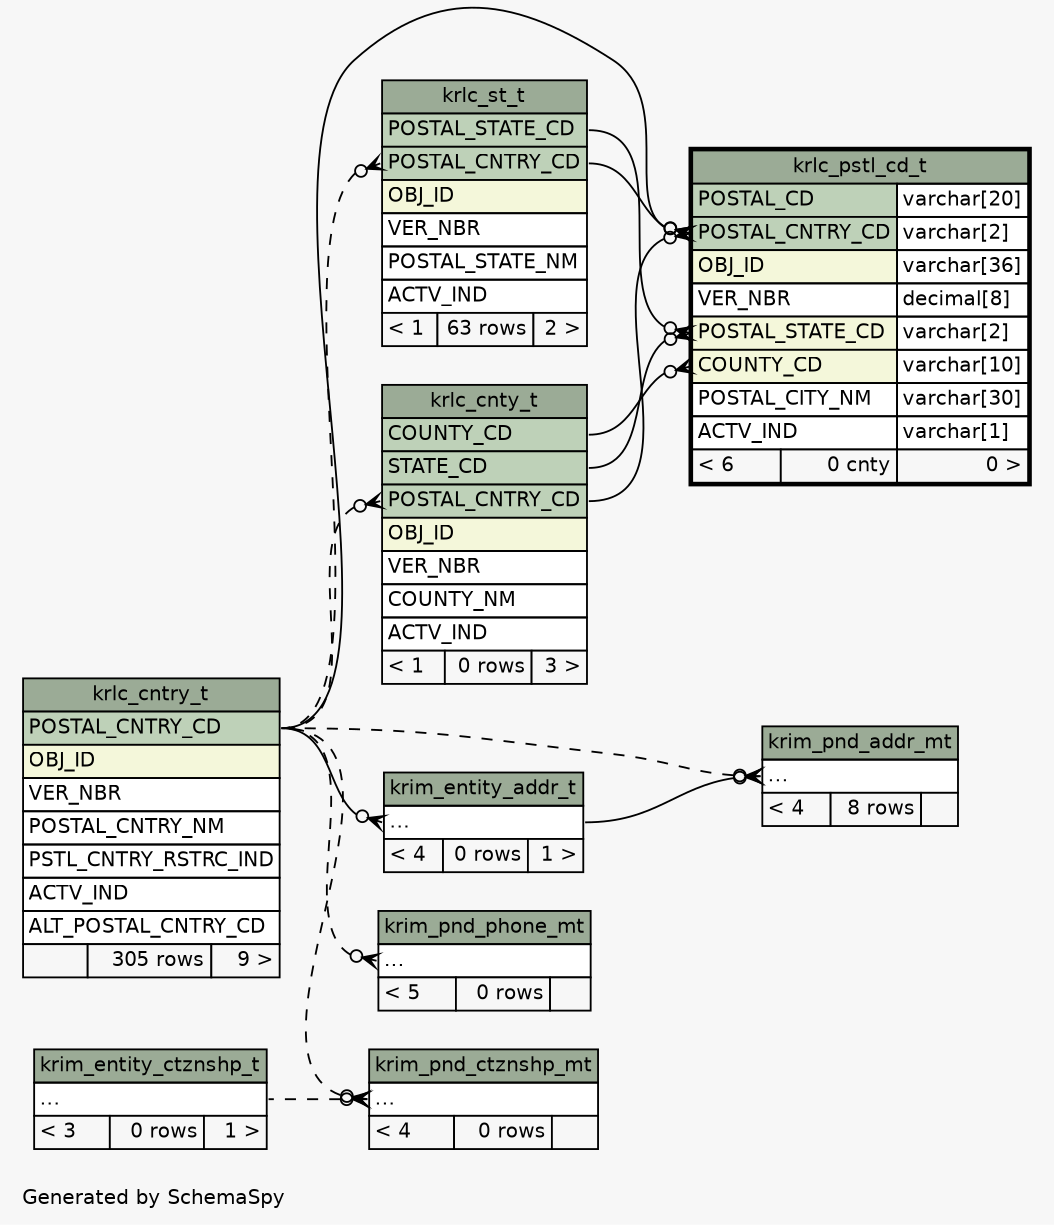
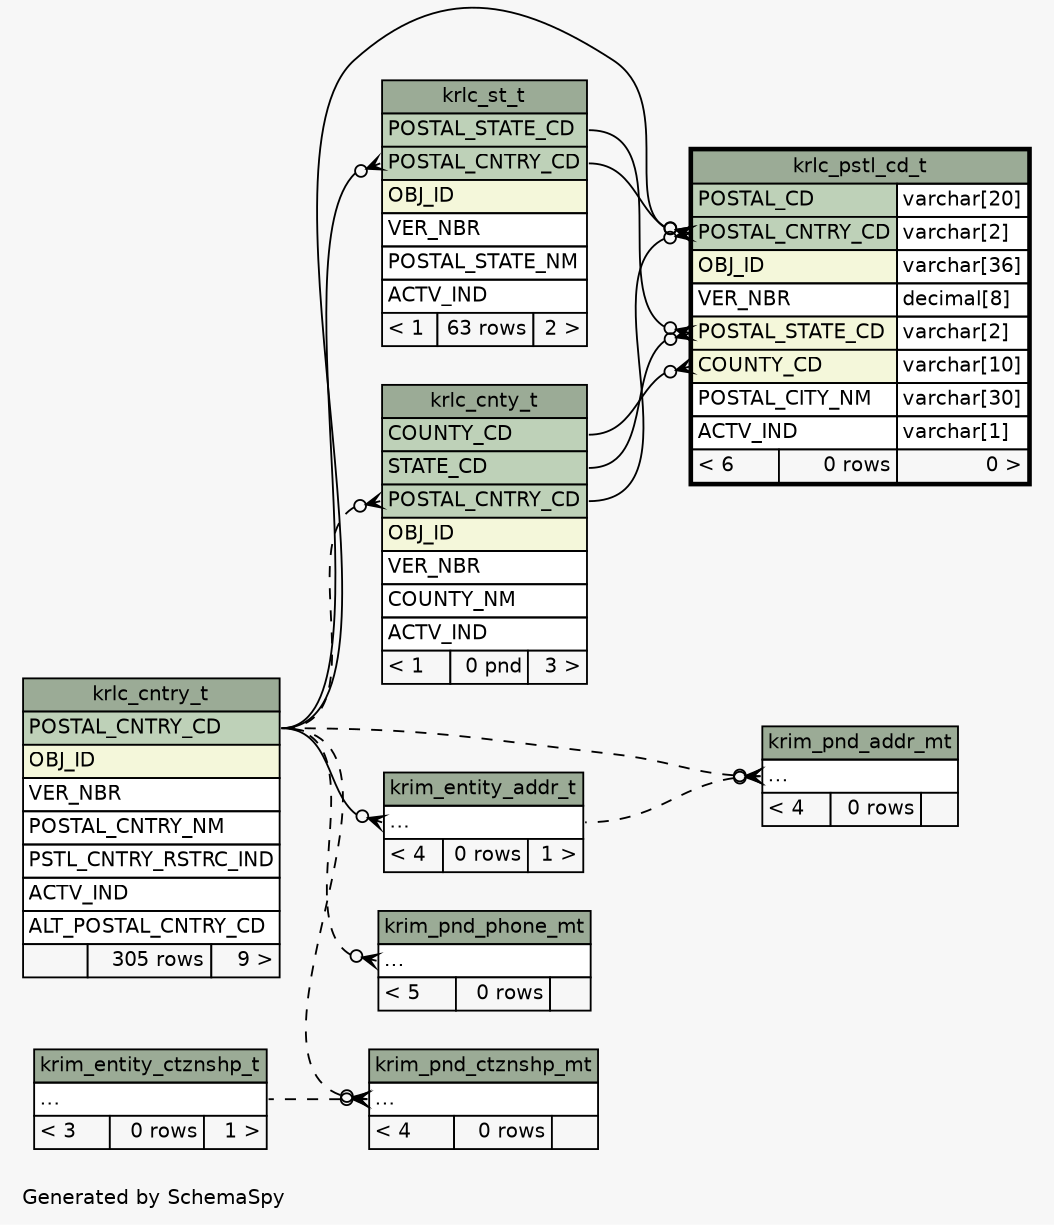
edge "krlc_cntry_t" -> "krlc_st_t": style dashed -> solid
node "krlc_pstl_cd_t": text "0 cnty" -> "0 rows"
node "krlc_cnty_t": text "0 rows" -> "0 pnd"
edge "krim_entity_addr_t" -> "krim_pnd_addr_mt": style solid -> dashed
node "krim_pnd_addr_mt": text "8 rows" -> "0 rows"
